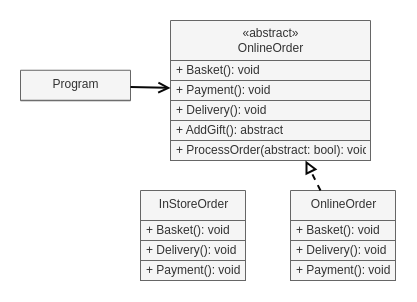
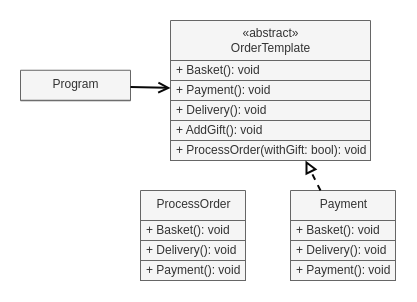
node "«abstract»OnlineOrder": label "«abstract»OnlineOrder" -> "«abstract»OrderTemplate"
node "+ AddGift(): abstract": label "+ AddGift(): abstract" -> "+ AddGift(): void"
node "+ ProcessOrder(abstract: bool): void": label "+ ProcessOrder(abstract: bool): void" -> "+ ProcessOrder(withGift: bool): void"
node "InStoreOrder": label "InStoreOrder" -> "ProcessOrder"
node "OnlineOrder": label "OnlineOrder" -> "Payment"
